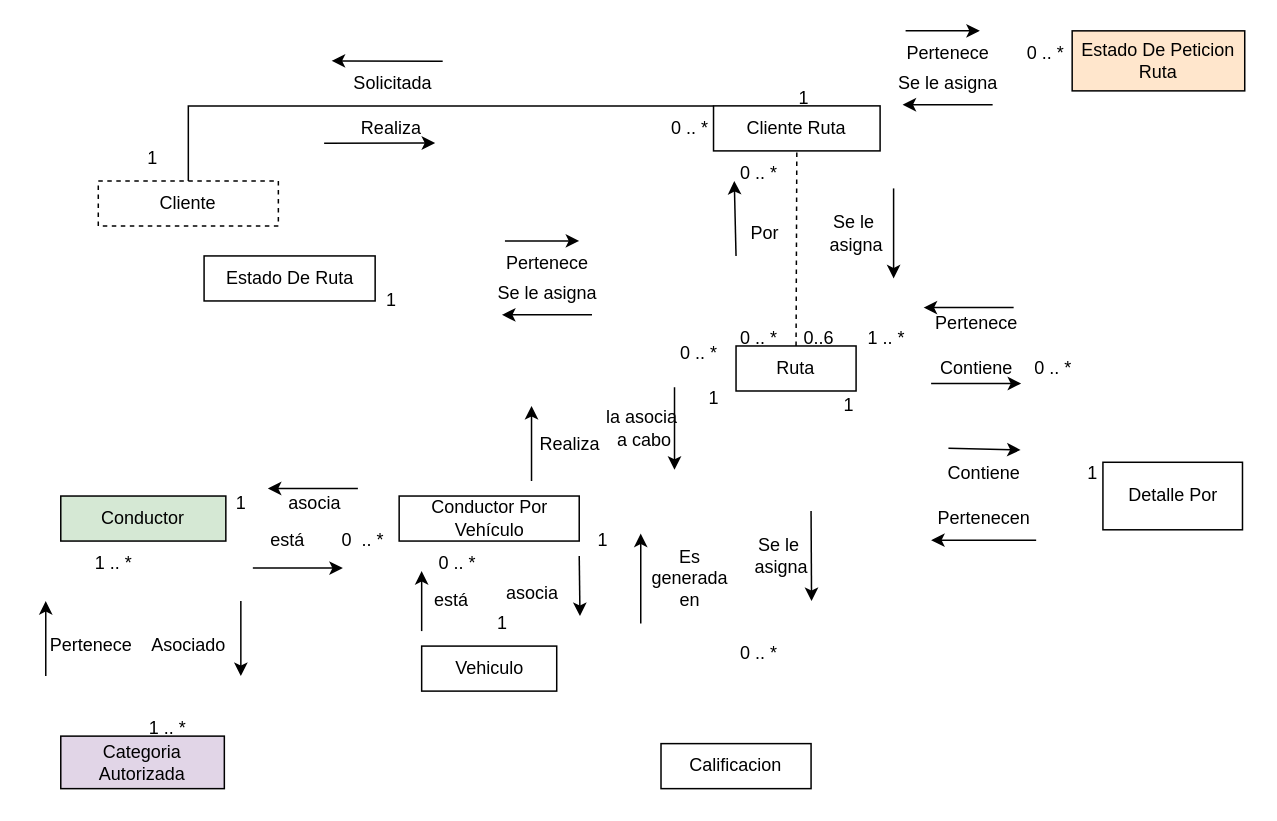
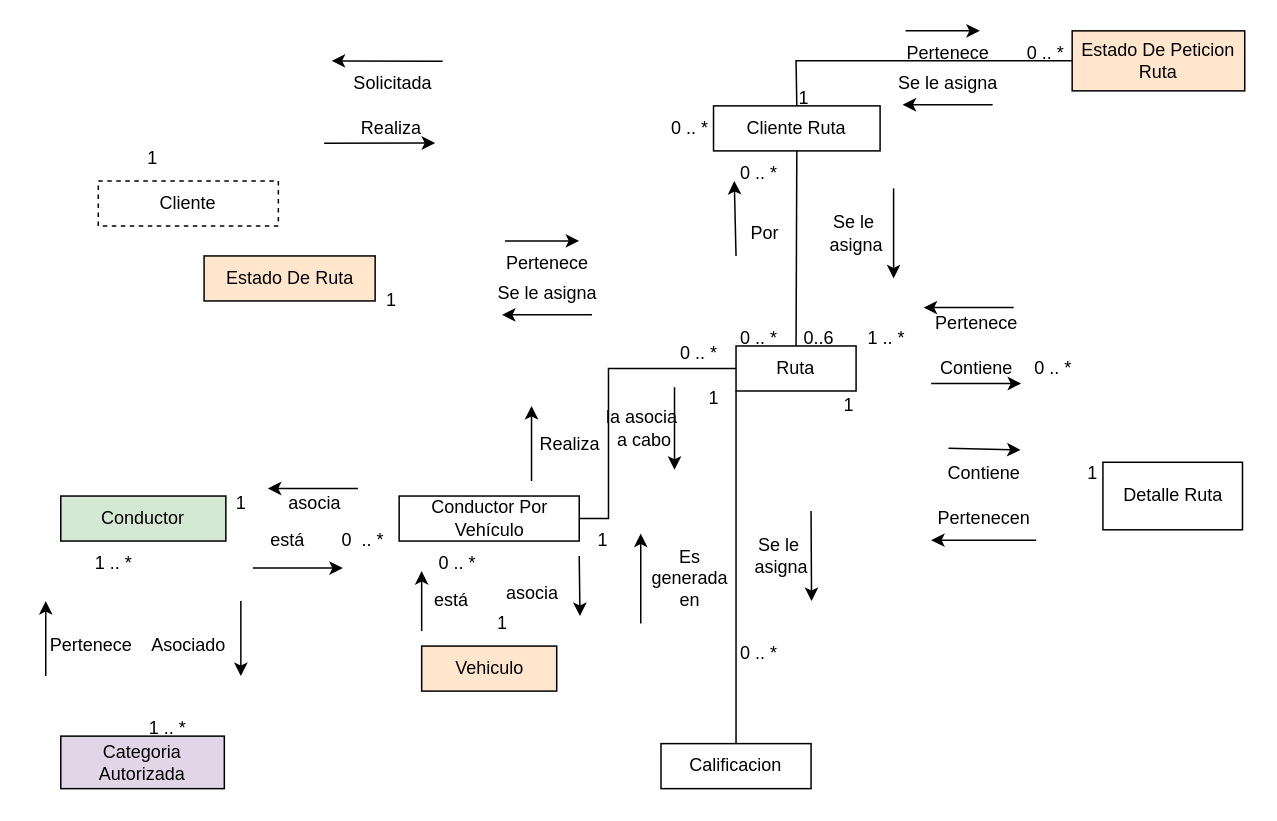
edge "Estado De Peticion Ruta" -- "Cliente Ruta": added
edge "Cliente Ruta" -- "Cliente": removed
edge "Cliente Ruta" -- "Ruta": style dashed -> solid
node "Estado De Ruta": fillcolor #ffffff -> #ffe6cc
edge "Ruta" -- "Conductor Por Vehículo": added
node "Detalle Por": label "Detalle Por" -> "Detalle Ruta"
edge "Ruta" -- "Calificacion": added
node "Vehiculo": fillcolor #ffffff -> #ffe6cc
